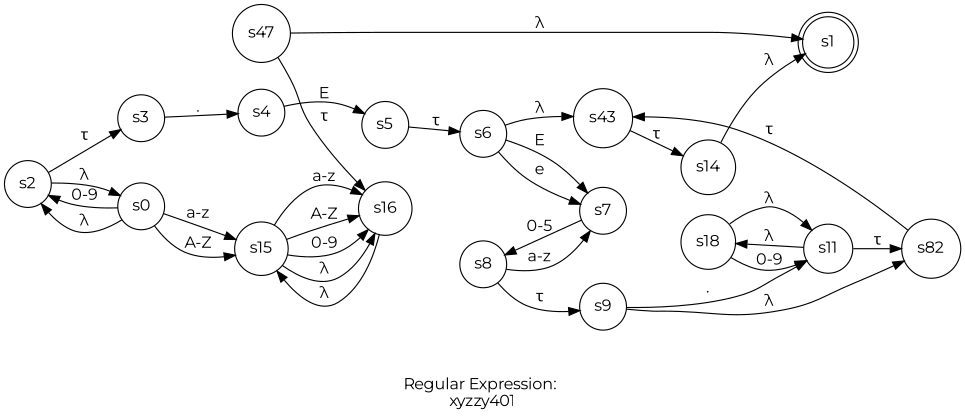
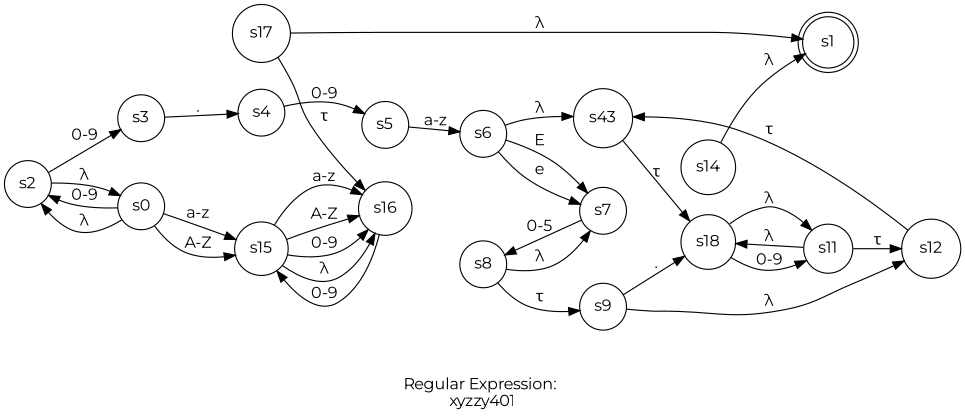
node "s47": label "s47" -> "s17"
edge "s4" -> "s5": label "E" -> "0-9"
edge "s5" -> "s6": label "τ" -> "a-z"
edge "s2" -> "s3": label "τ" -> "0-9"
edge "s43" -> "s14": now "s43" -> "s18"
node "s82": label "s82" -> "s12"
edge "s8" -> "s7": label "a-z" -> "λ"
edge "s16" -> "s15": label "λ" -> "0-9"
edge "s9" -> "s11": now "s9" -> "s18"
